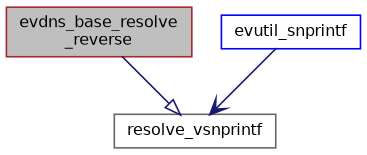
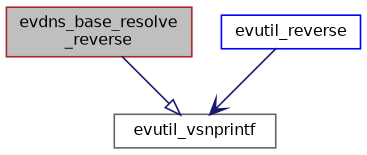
node "evutil_snprintf": label "evutil_snprintf" -> "evutil_reverse"
node "resolve_vsnprintf": label "resolve_vsnprintf" -> "evutil_vsnprintf"
